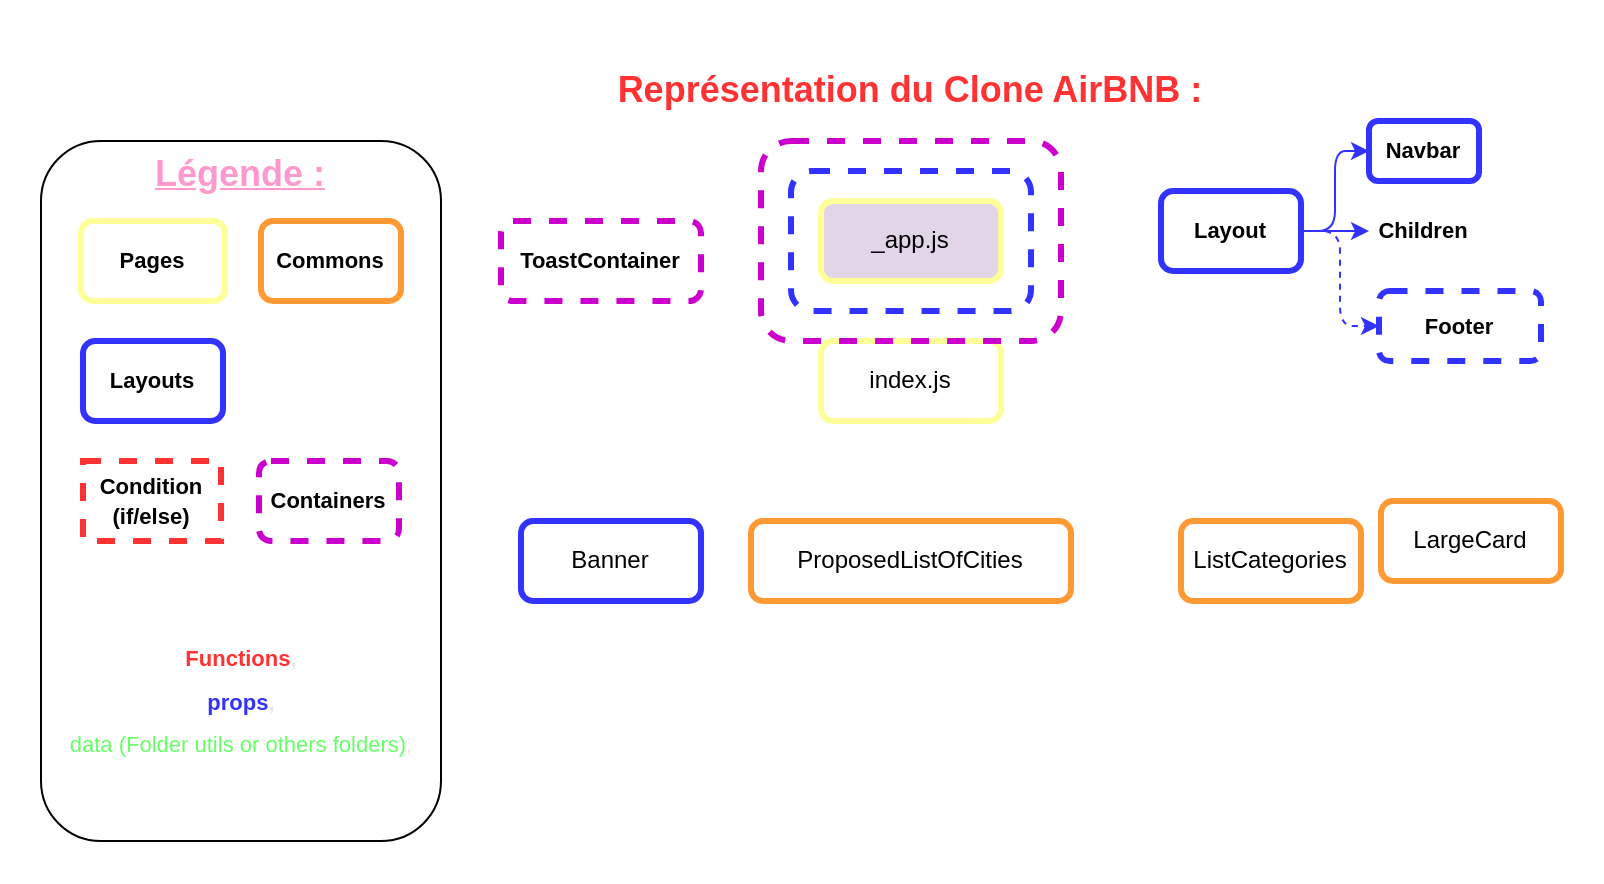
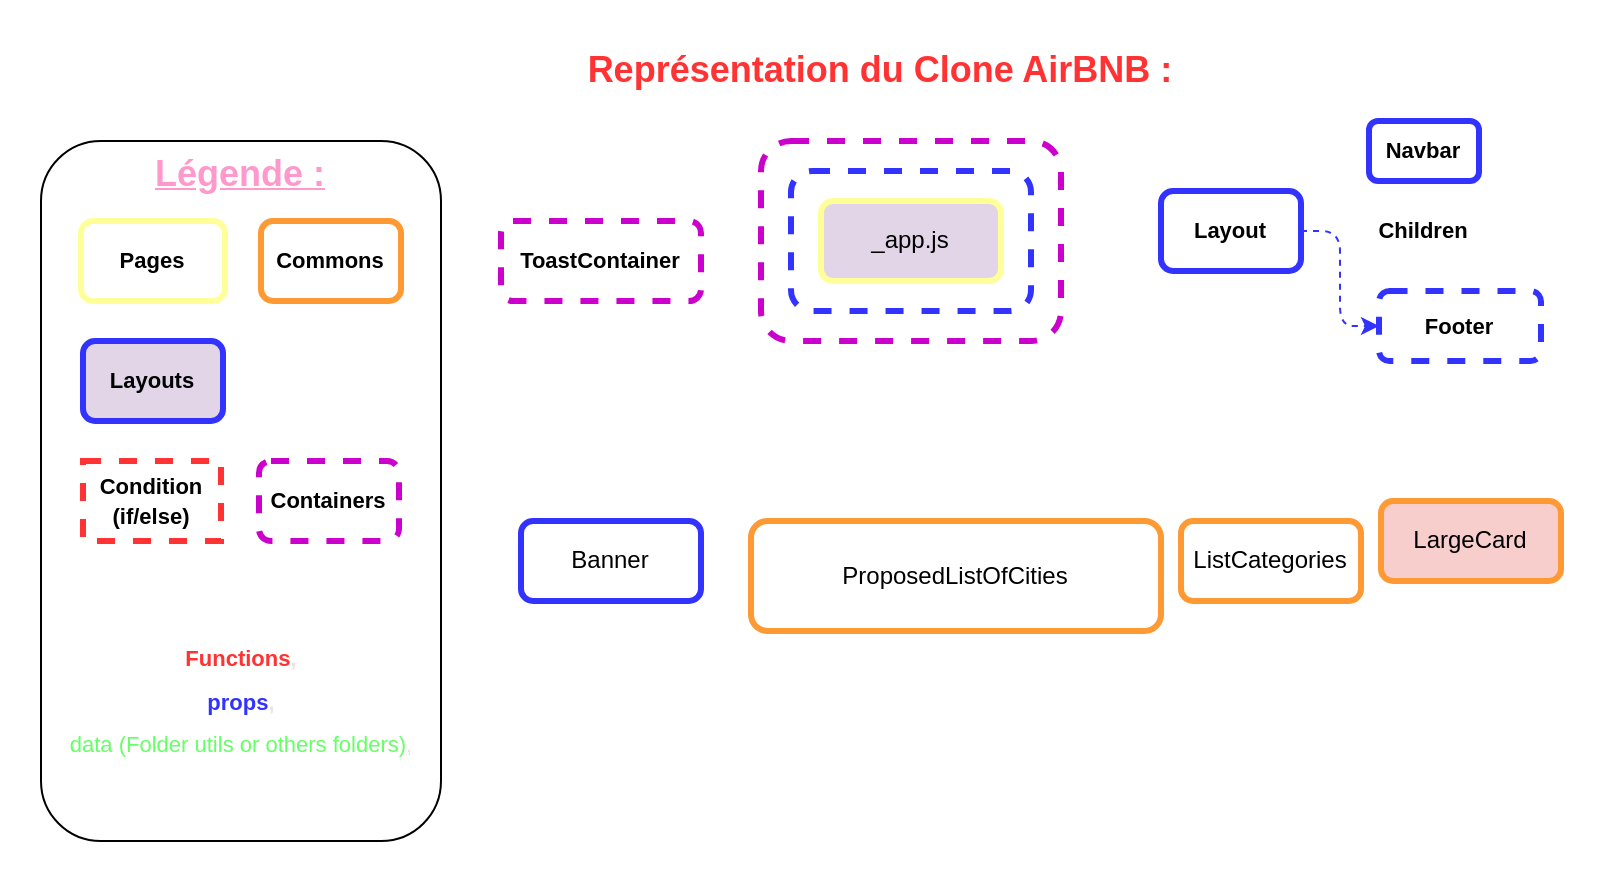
node "Représentation du Clone AirBNB :": moved (911, 91) -> (881, 71)
edge "Layout" -> "Navbar": removed
edge "Layout" -> "Children": removed
node "Layouts": fillcolor #ffffff -> #e1d5e7
node "index.js": removed
node "LargeCard": fillcolor #ffffff -> #f8cecc
node "ProposedListOfCities": size 320x80 -> 410x110
